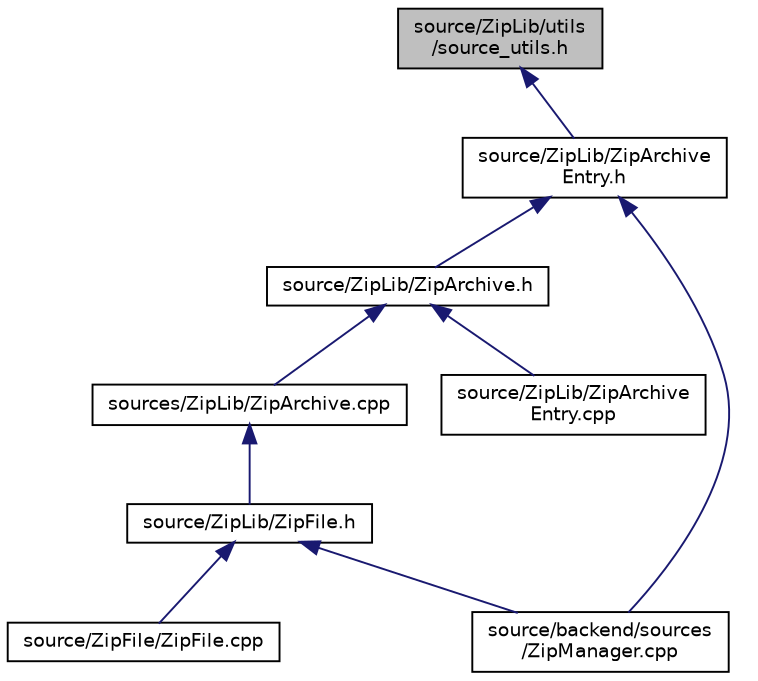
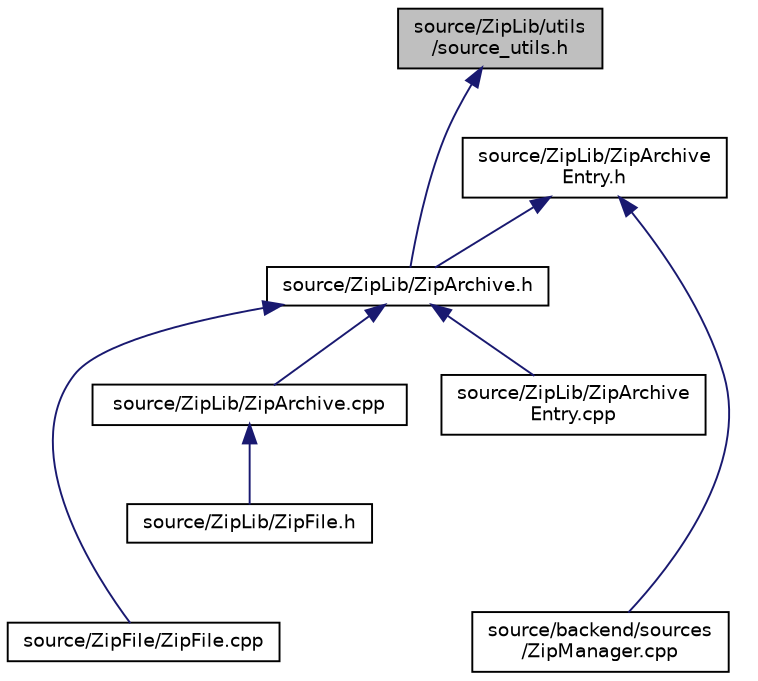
edge "source/ZipLib/ZipArchive Entry.h" -> "source/ZipLib/utils /source_utils.h": now "source/ZipLib/ZipArchive.h" -> "source/ZipLib/utils /source_utils.h"
node "sources/ZipLib/ZipArchive.cpp": label "sources/ZipLib/ZipArchive.cpp" -> "source/ZipLib/ZipArchive.cpp"
edge "source/backend/sources /ZipManager.cpp" -> "source/ZipLib/ZipFile.h": removed
edge "source/ZipFile/ZipFile.cpp" -> "source/ZipLib/ZipFile.h": now "source/ZipFile/ZipFile.cpp" -> "source/ZipLib/ZipArchive.h"
